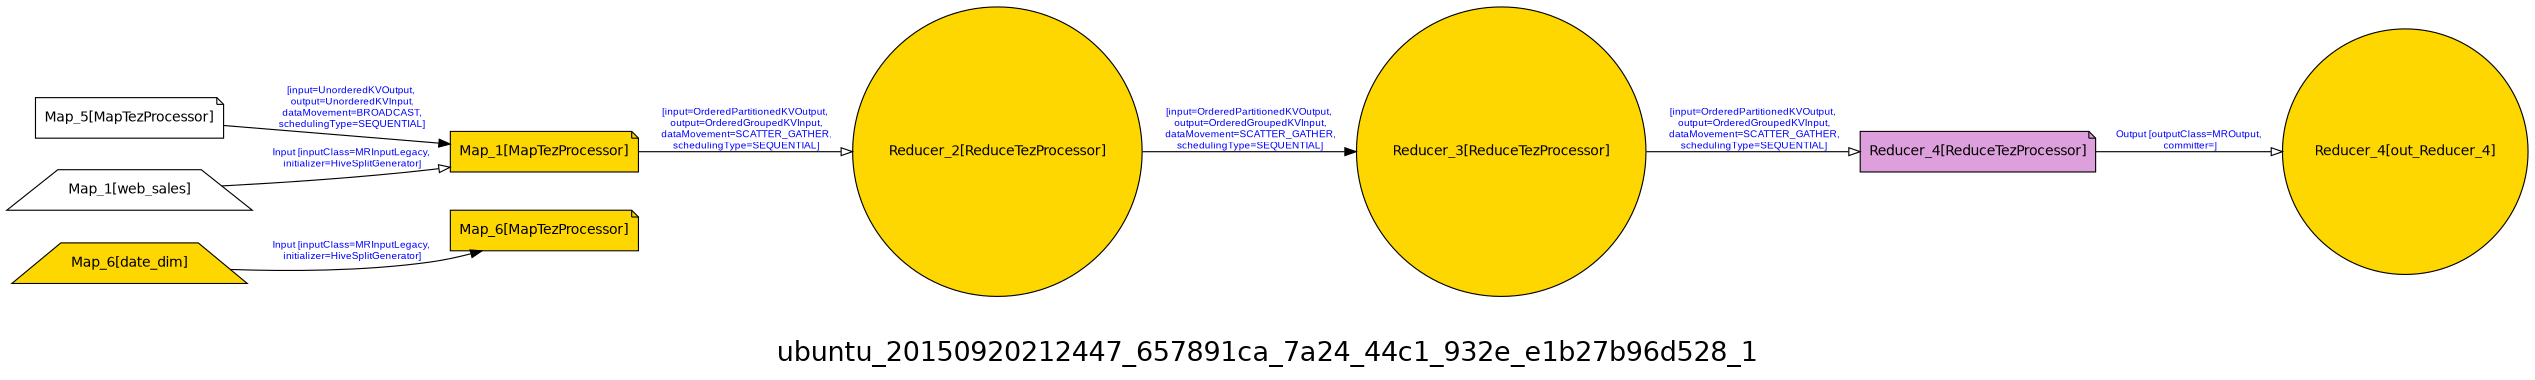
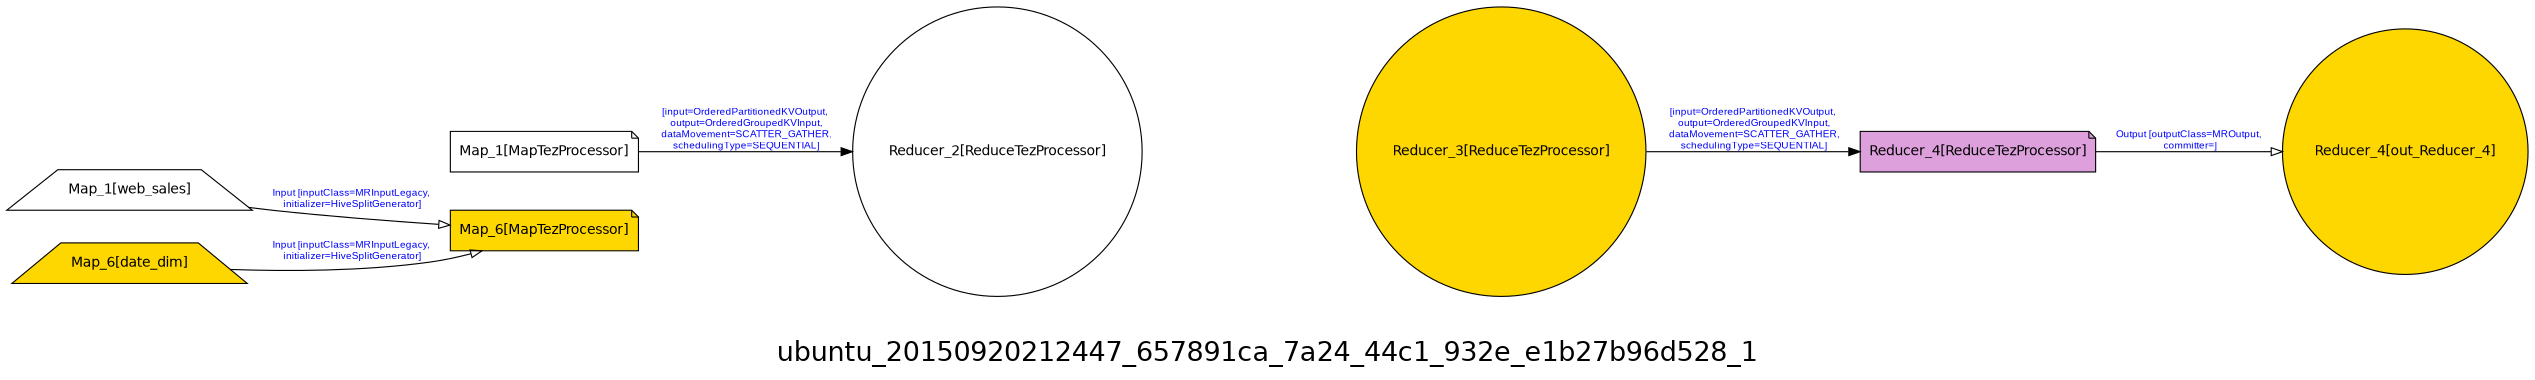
node "Map_5[MapTezProcessor]": removed
node "Map_1[MapTezProcessor]": fillcolor gold -> white
edge "Map_1[MapTezProcessor]" -> "Reducer_2[ReduceTezProcessor]": arrowhead onormal -> normal
node "Reducer_2[ReduceTezProcessor]": fillcolor gold -> white
edge "Reducer_2[ReduceTezProcessor]" -> "Reducer_3[ReduceTezProcessor]": removed, label "[input=OrderedPartitionedKVOutput, output=OrderedGroupedKVInput, dataMovement=SCATTER_GATHER, schedulingType=SEQUENTIAL]"
edge "Reducer_3[ReduceTezProcessor]" -> "Reducer_4[ReduceTezProcessor]": arrowhead onormal -> normal
edge "Map_1[web_sales]" -> "Map_1[MapTezProcessor]": now "Map_1[web_sales]" -> "Map_6[MapTezProcessor]"
edge "Map_6[date_dim]" -> "Map_6[MapTezProcessor]": arrowhead normal -> onormal
